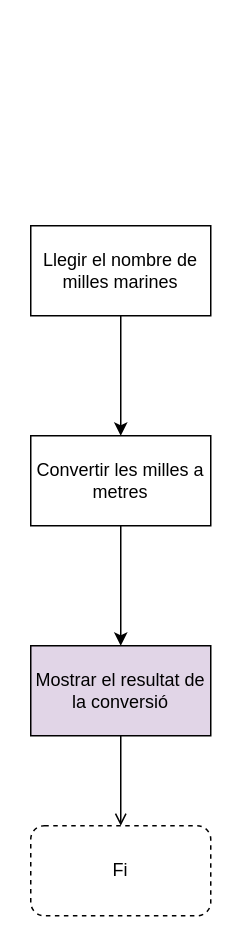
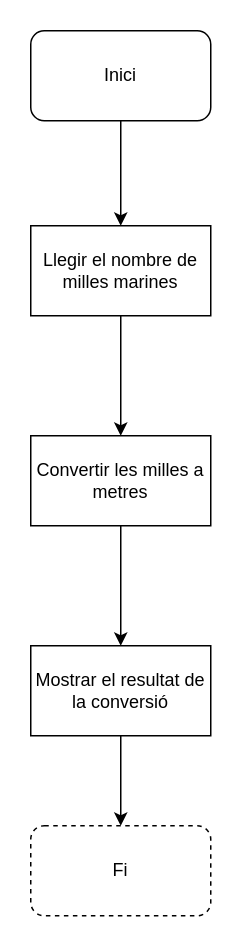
node "Inici": added
edge "Inici" -> "Llegir el nombre de milles marines": added
node "Mostrar el resultat de la conversió": fillcolor #e1d5e7 -> #ffffff
edge "Mostrar el resultat de la conversió" -> "Fi": arrowhead open -> classic
